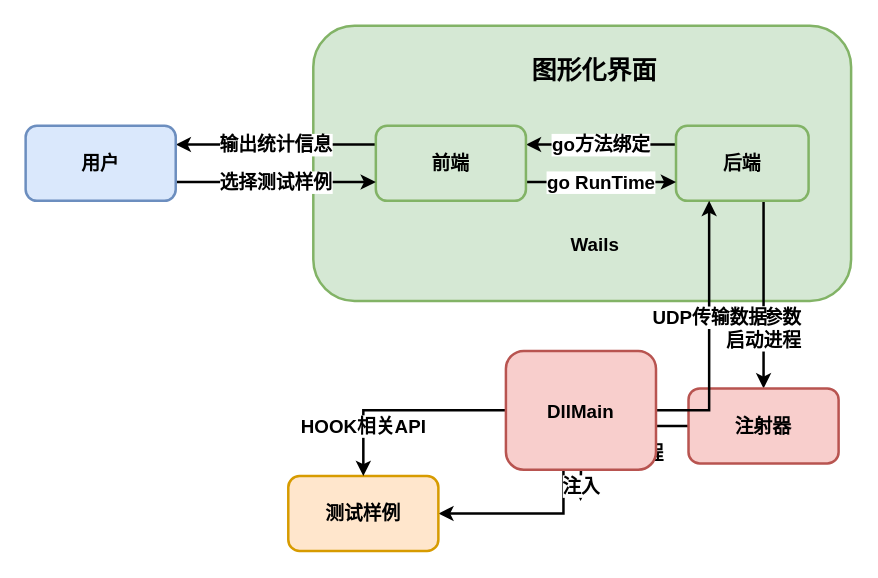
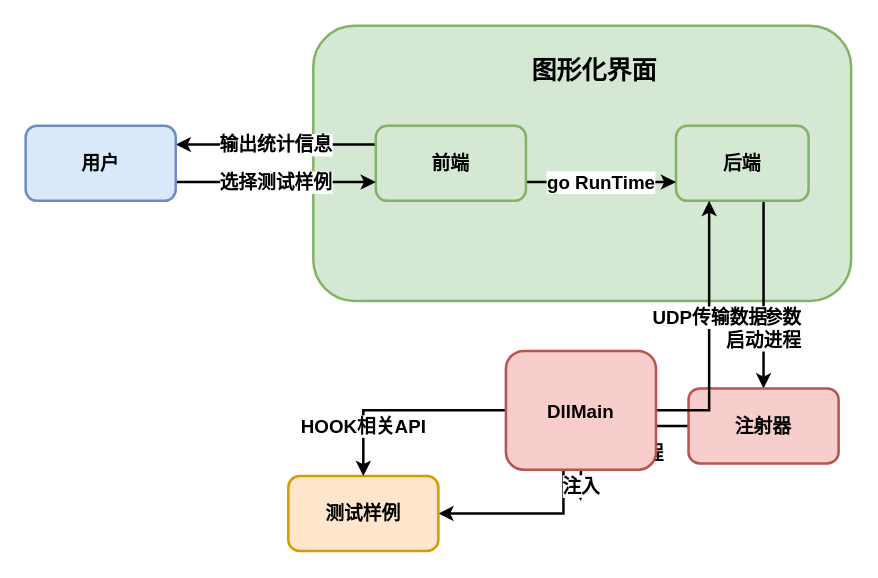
edge "后端" -> "前端": removed, label "go方法绑定"
node "Wails": removed
